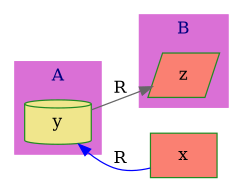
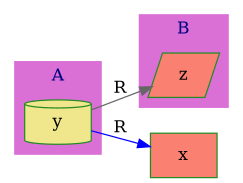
edge "x" -> "y": reversed
